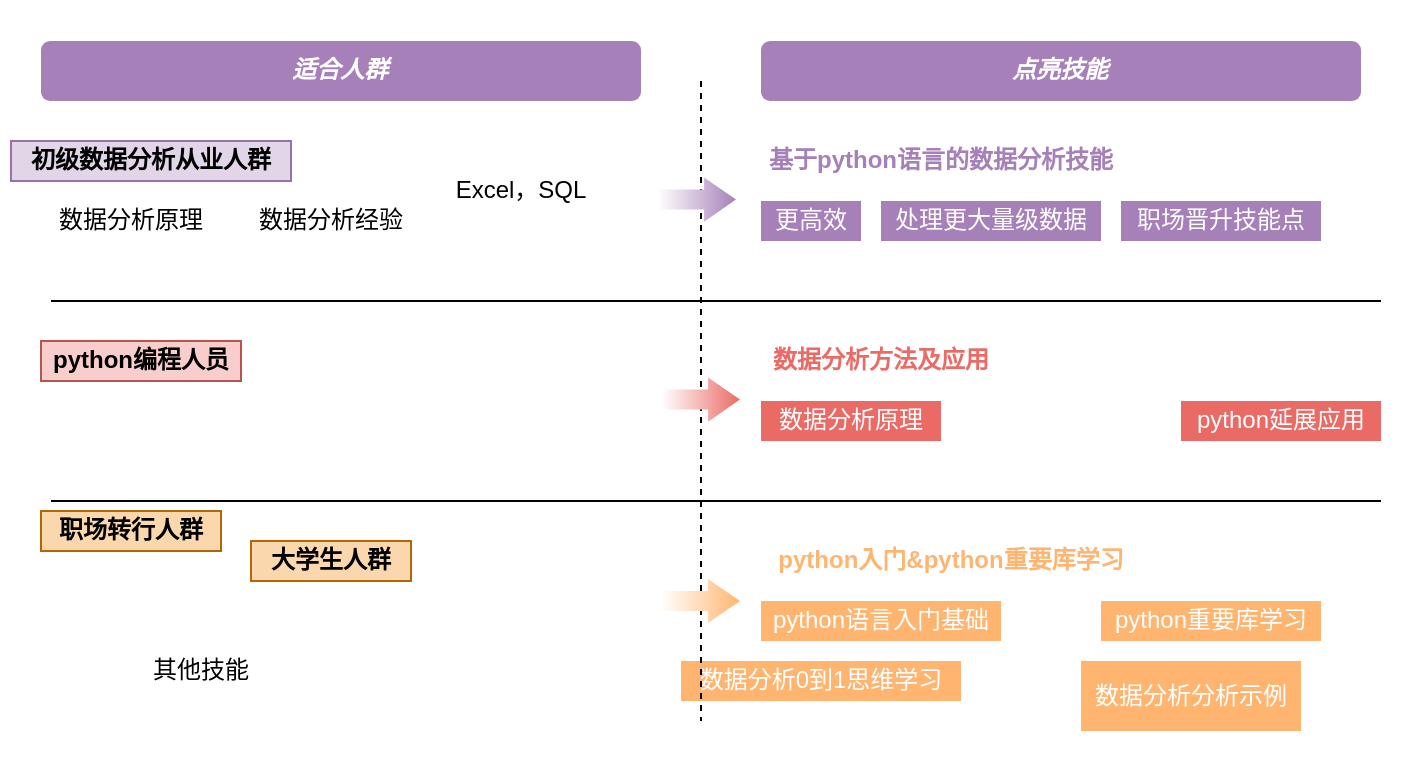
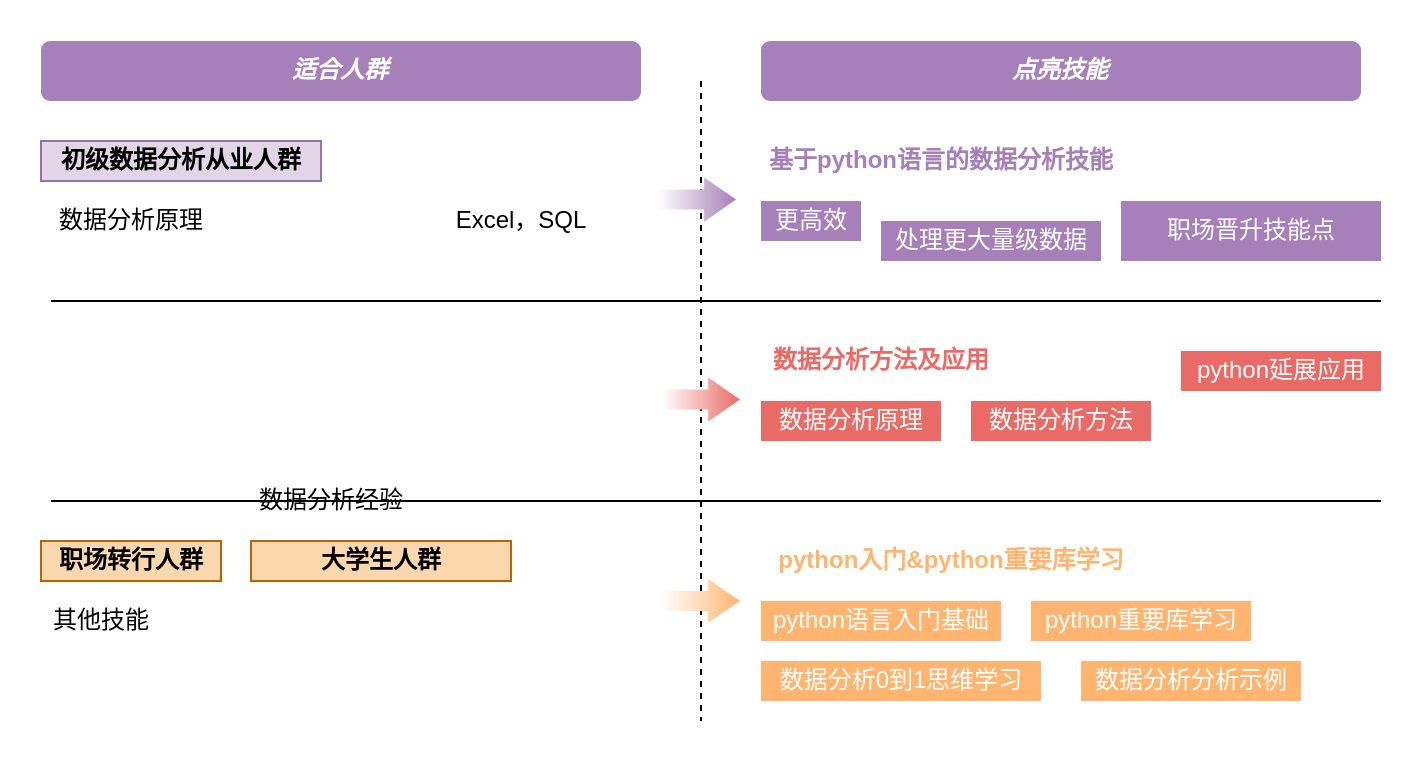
node "初级数据分析从业人群": moved (151, 161) -> (181, 161)
node "Excel，SQL": moved (521, 191) -> (521, 221)
node "数据分析经验": moved (331, 221) -> (331, 501)
node "处理更大量级数据": moved (991, 221) -> (991, 241)
node "职场晋升技能点": size 200x40 -> 260x60
node "python编程人员": removed
node "数据分析方法": added
node "python延展应用": moved (1281, 421) -> (1281, 371)
node "职场转行人群": moved (131, 531) -> (131, 561)
node "大学生人群": size 160x40 -> 260x40
node "python重要库学习": moved (1211, 621) -> (1141, 621)
node "其他技能": moved (201, 671) -> (101, 621)
node "数据分析0到1思维学习": moved (821, 681) -> (901, 681)
node "数据分析分析示例": size 220x70 -> 220x40
